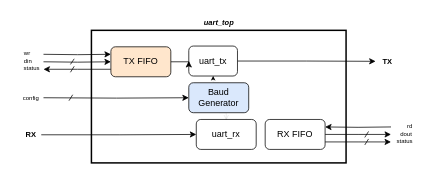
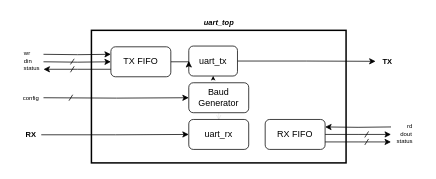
node "TX FIFO": fillcolor #ffe6cc -> #ffffff
node "Baud Generator": fillcolor #dae8fc -> #ffffff
node "uart_rx": moved (226, 135) -> (219, 135)
